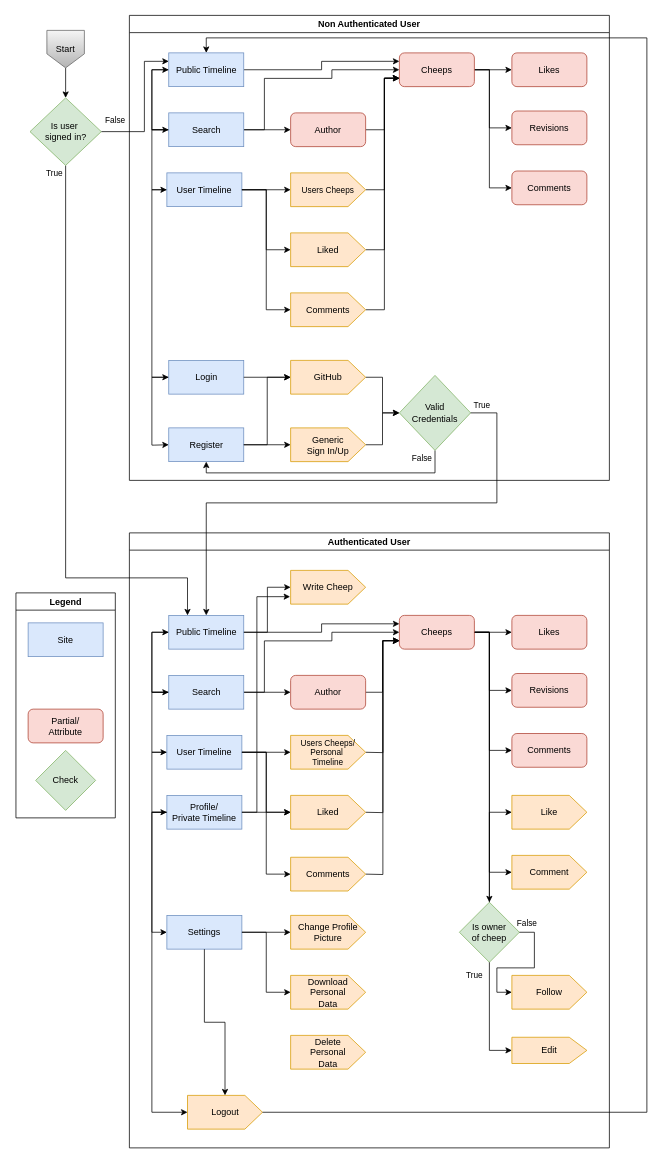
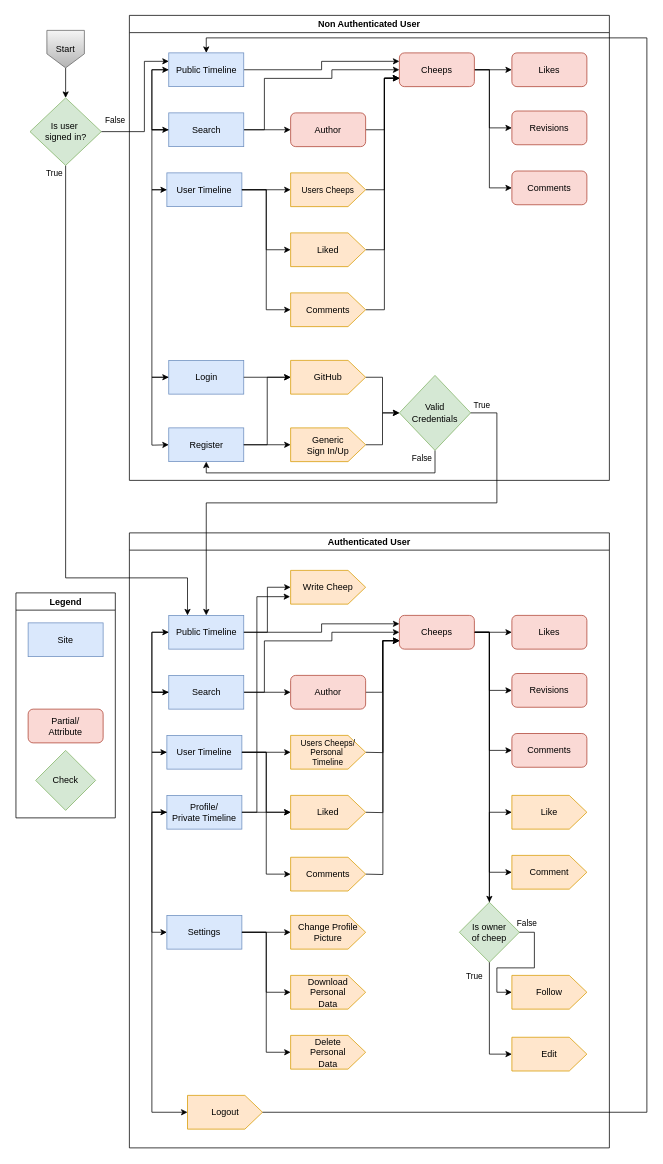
edge "Settings" -> "Logout": now "Settings" -> "Delete Personal Data"
node "Edit": size 75x26 -> 75x34
